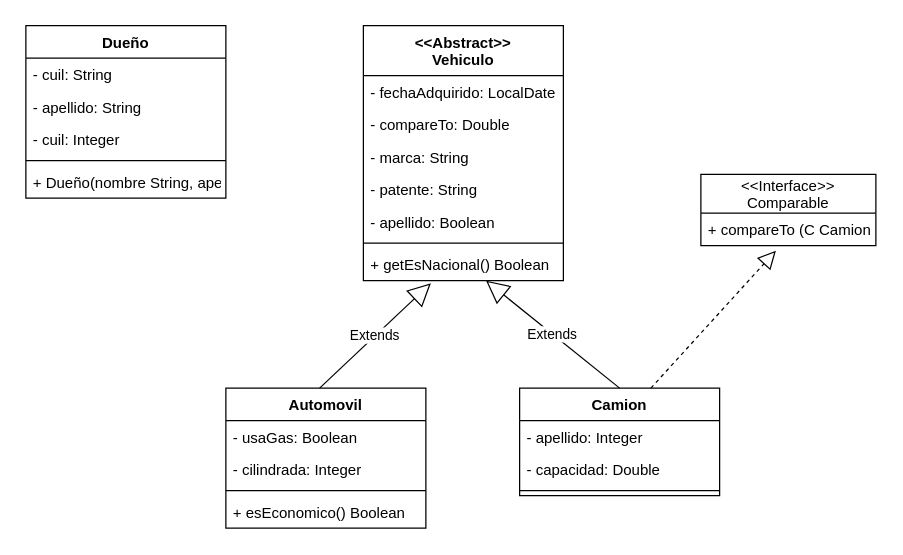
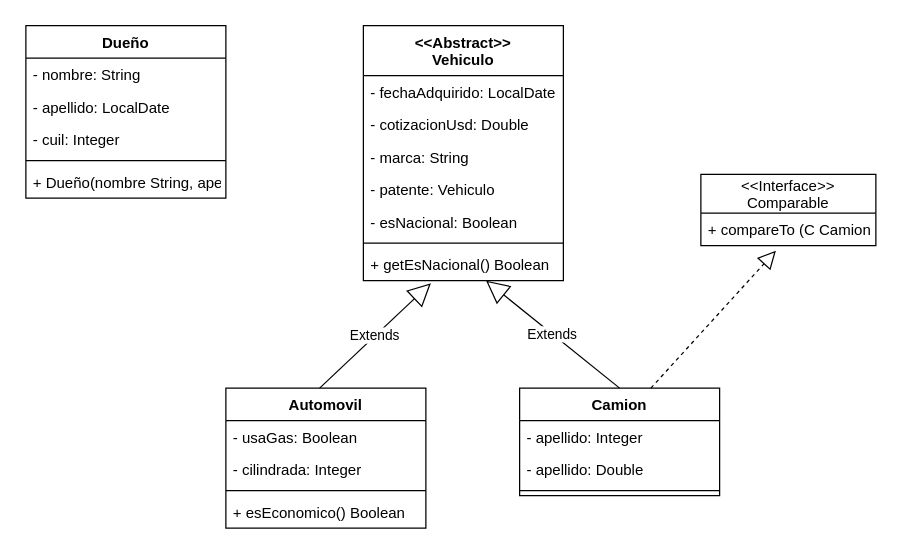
node "- cuil: String": label "- cuil: String" -> "- nombre: String"
node "- apellido: String": label "- apellido: String" -> "- apellido: LocalDate"
node "- compareTo: Double": label "- compareTo: Double" -> "- cotizacionUsd: Double"
node "- patente: String": label "- patente: String" -> "- patente: Vehiculo"
node "- apellido: Boolean": label "- apellido: Boolean" -> "- esNacional: Boolean"
node "- capacidad: Double": label "- capacidad: Double" -> "- apellido: Double"
